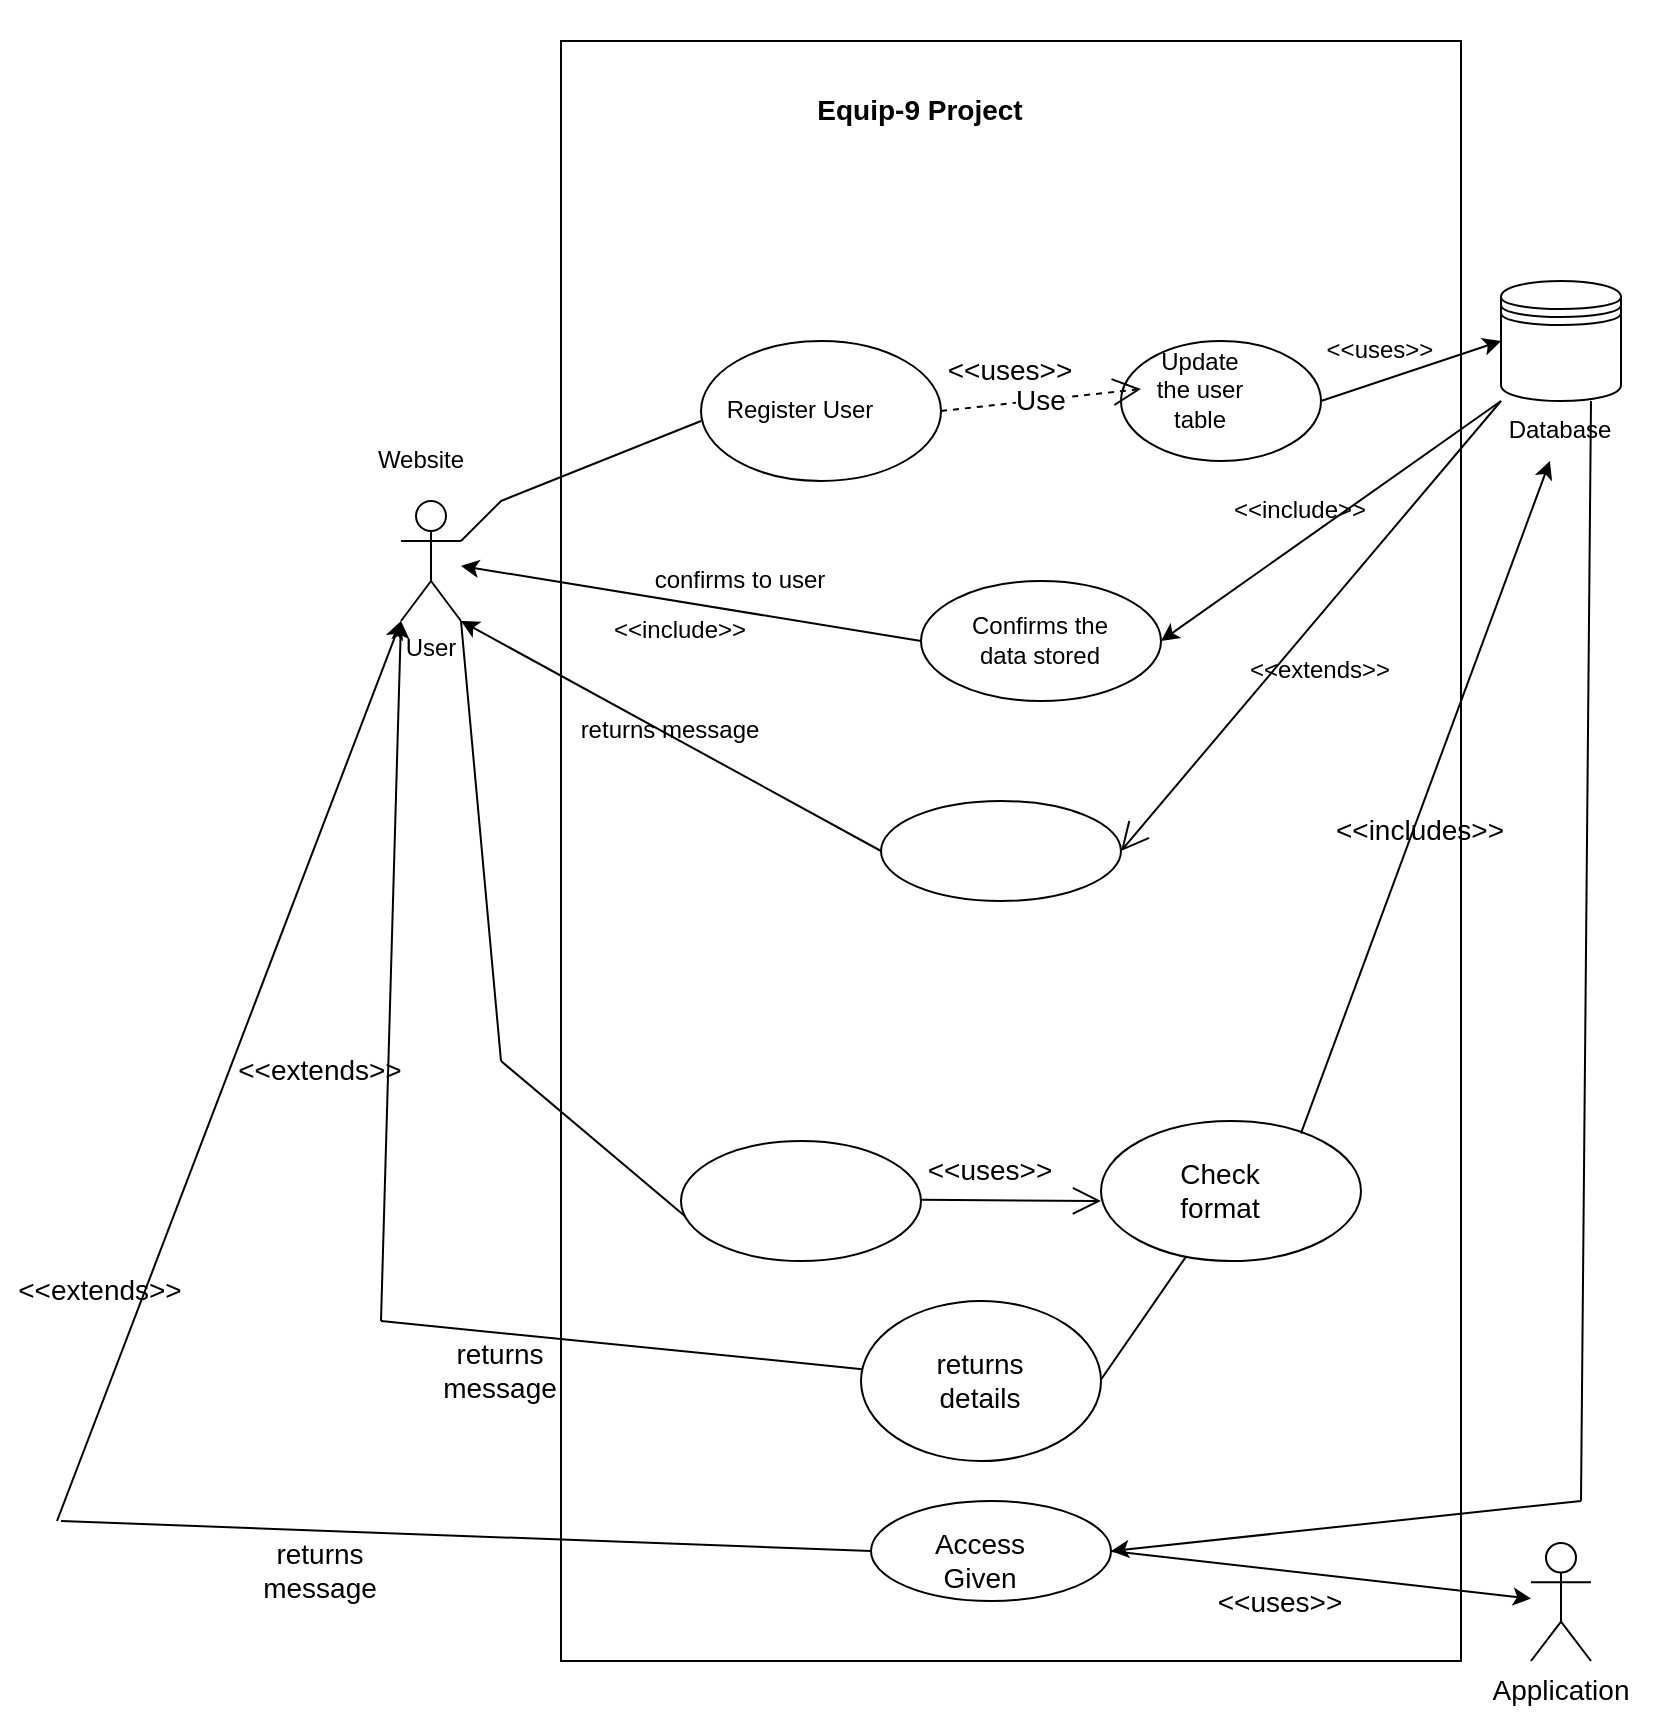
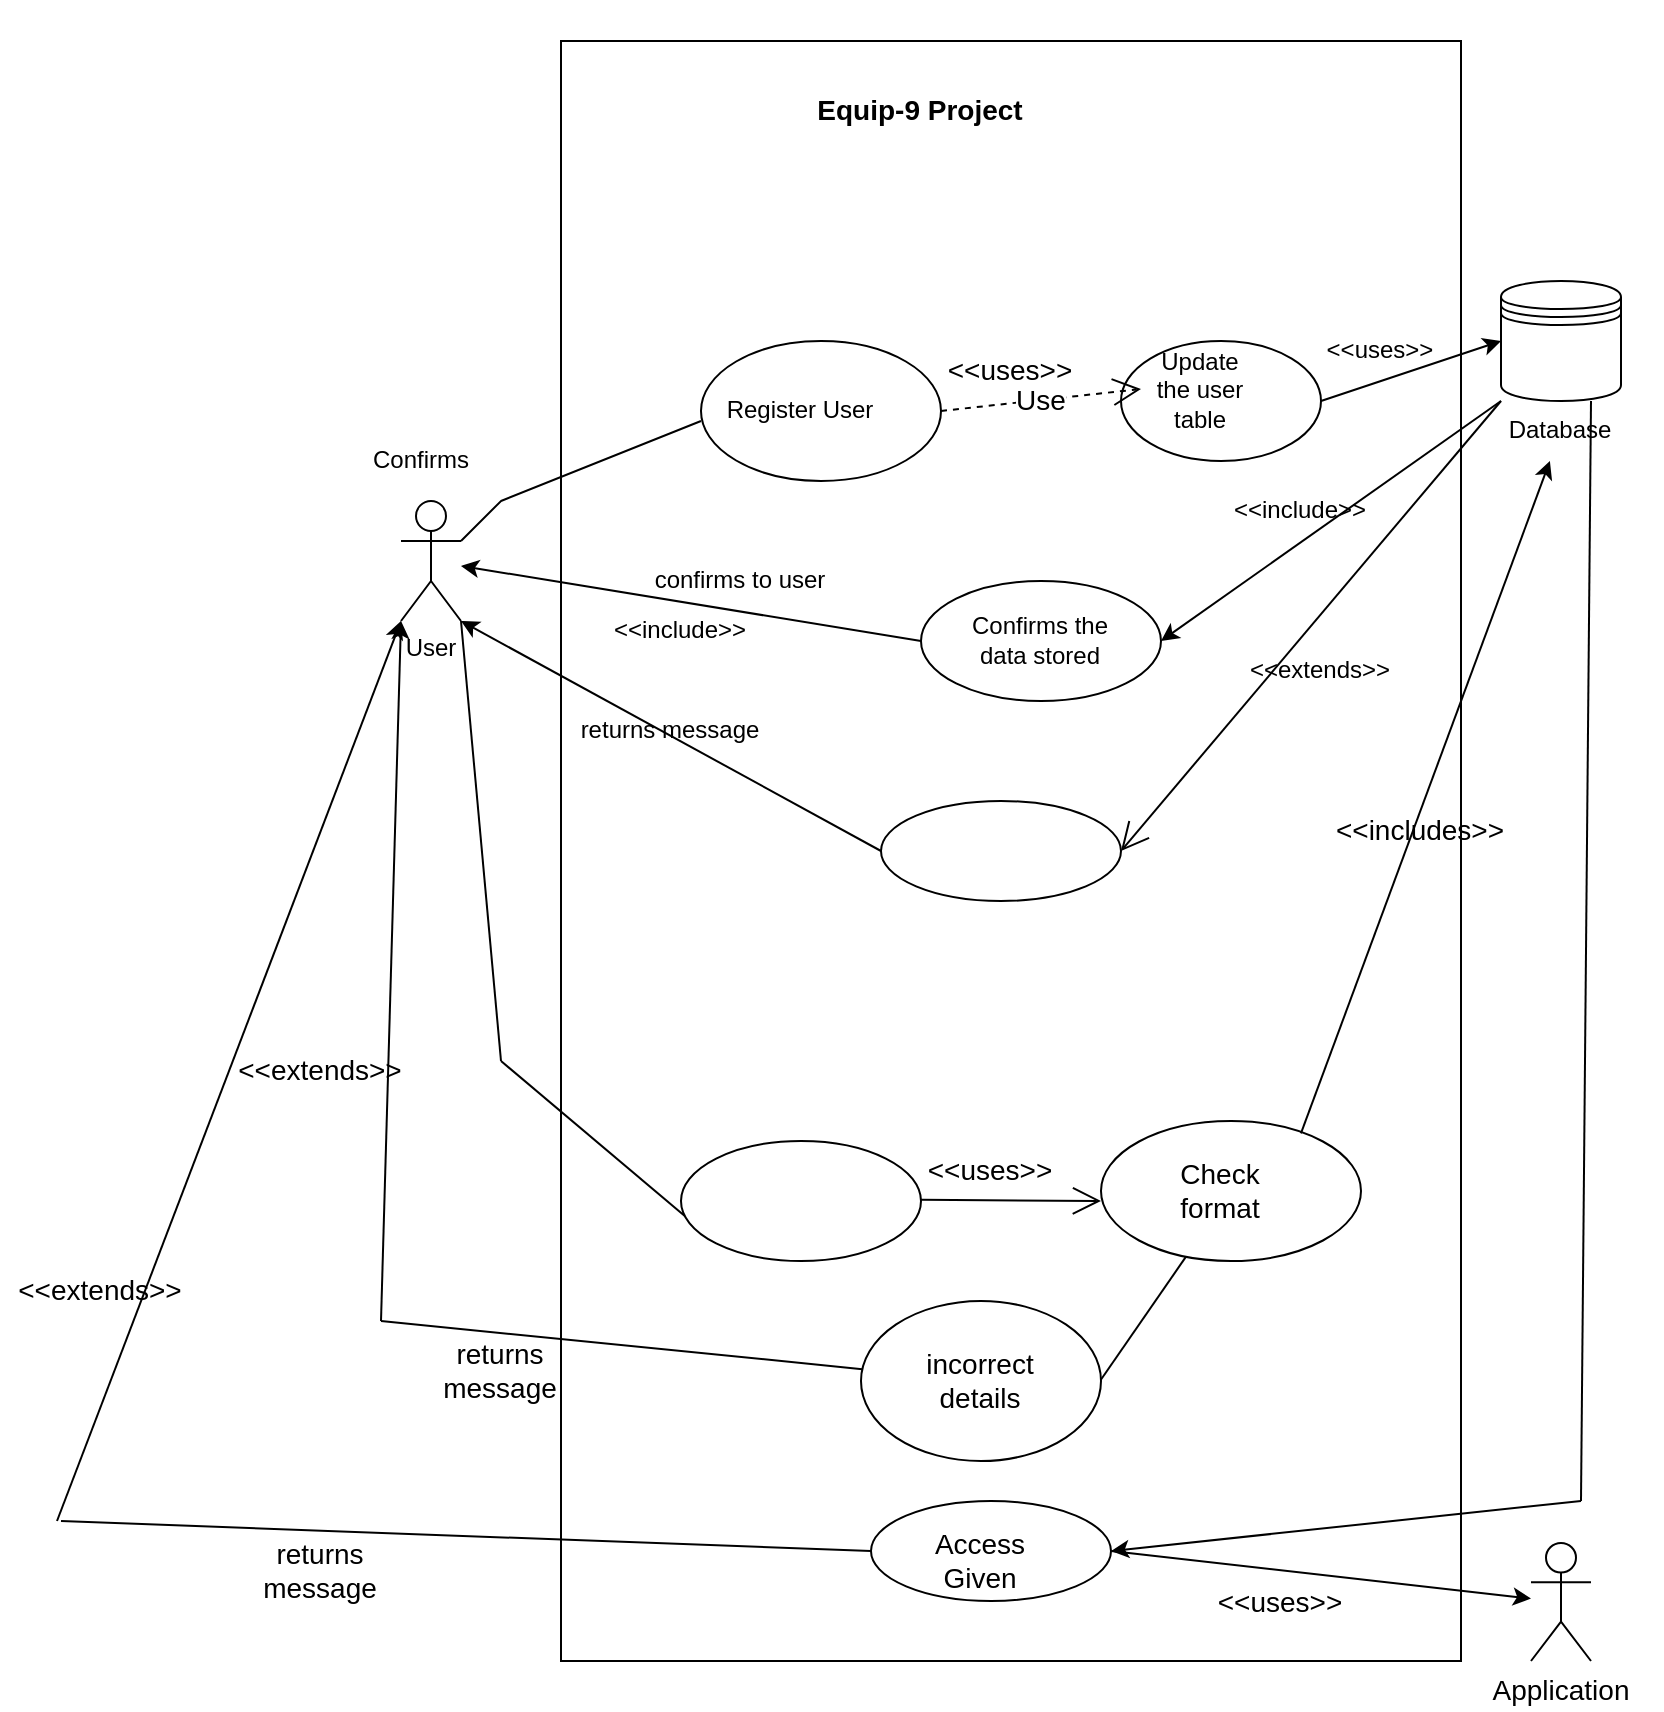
node "Website": label "Website" -> "Confirms"
node "returns details": label "returns details" -> "incorrect details"
